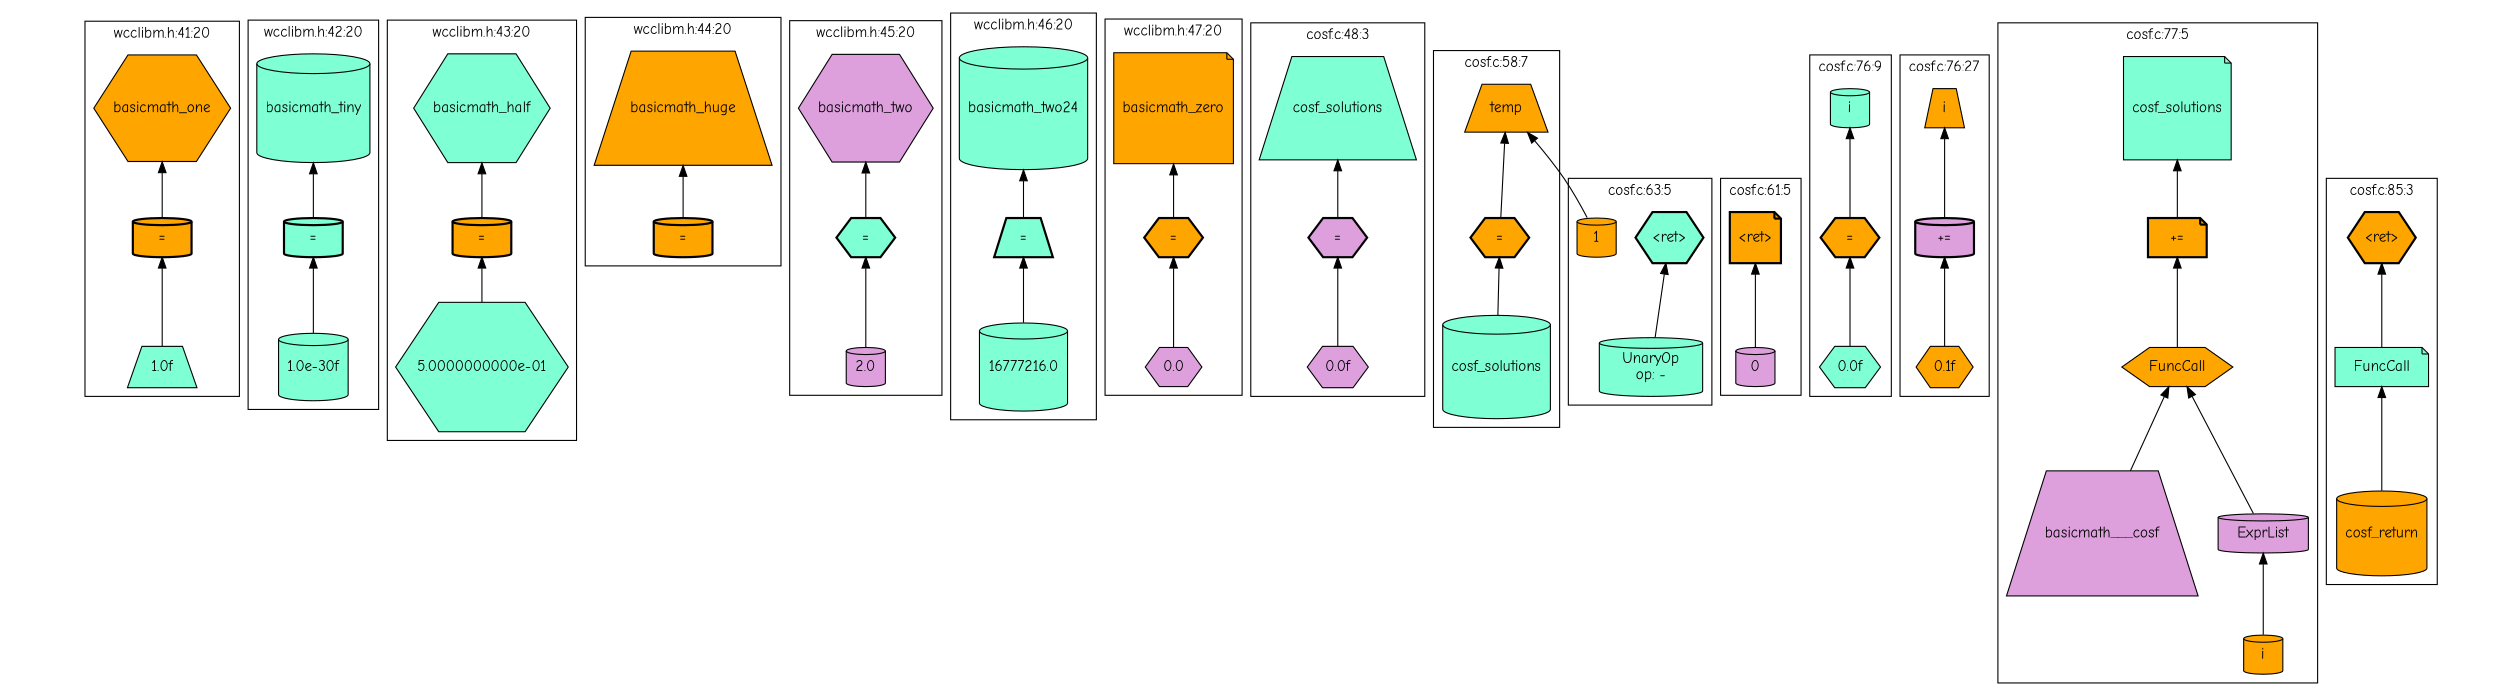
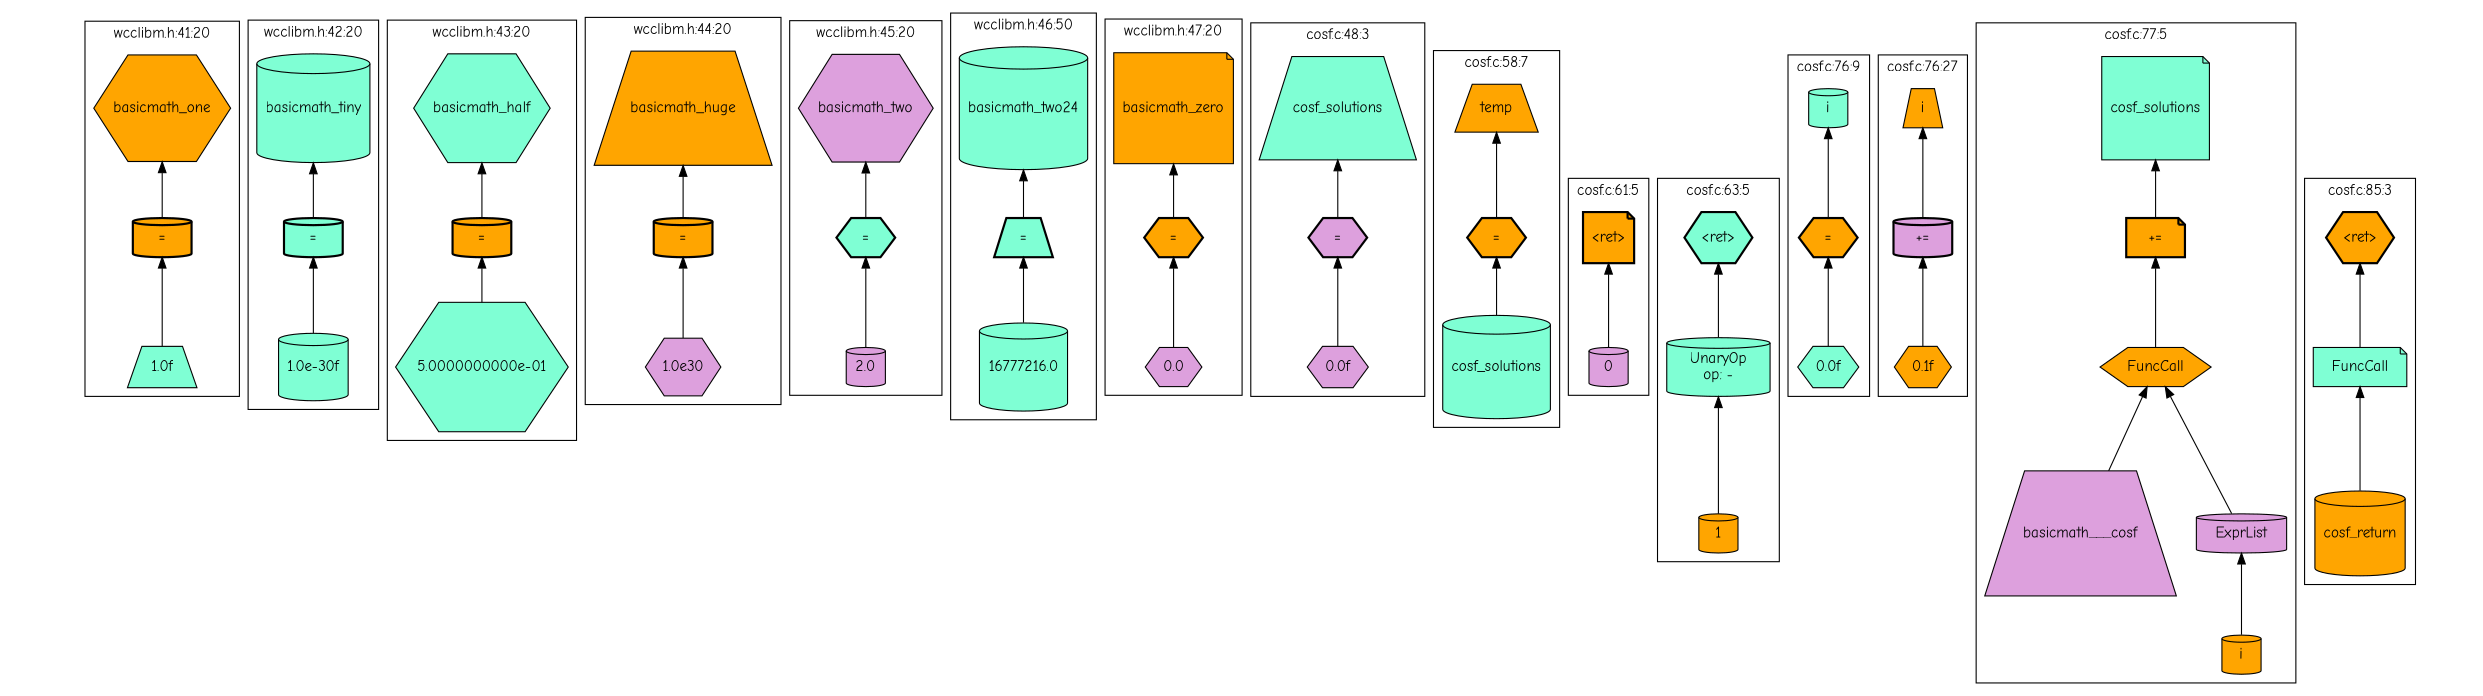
cluster "wcclibm.h:46:20": label "wcclibm.h:46:20" -> "wcclibm.h:46:50"
edge "temp" -- "1": now "UnaryOp op: -" -- "1"
node "1.0e30": added
